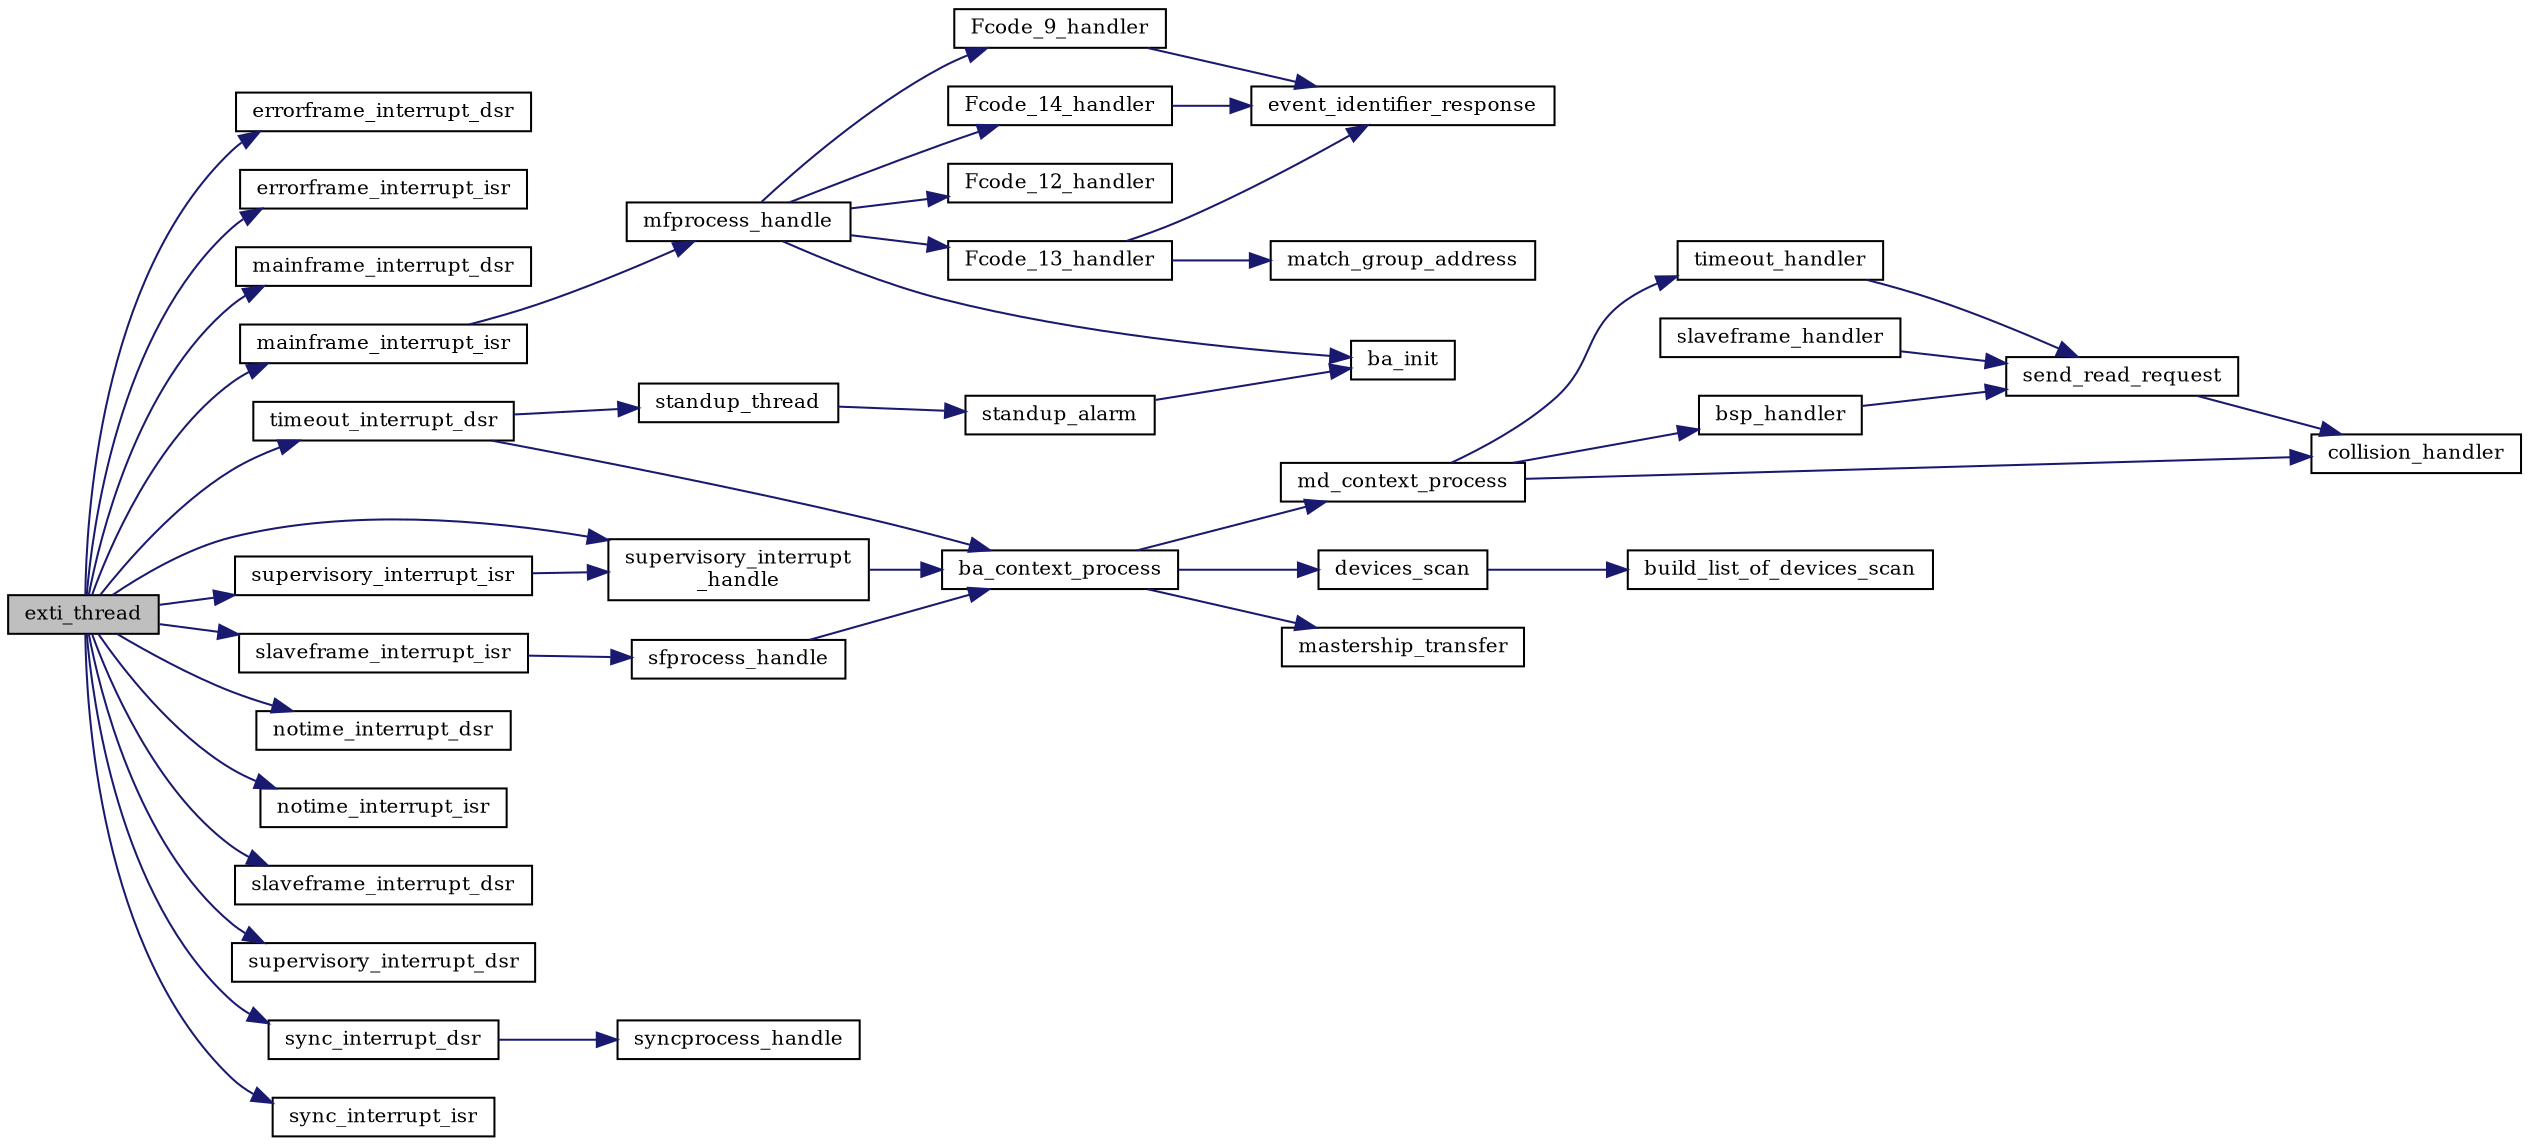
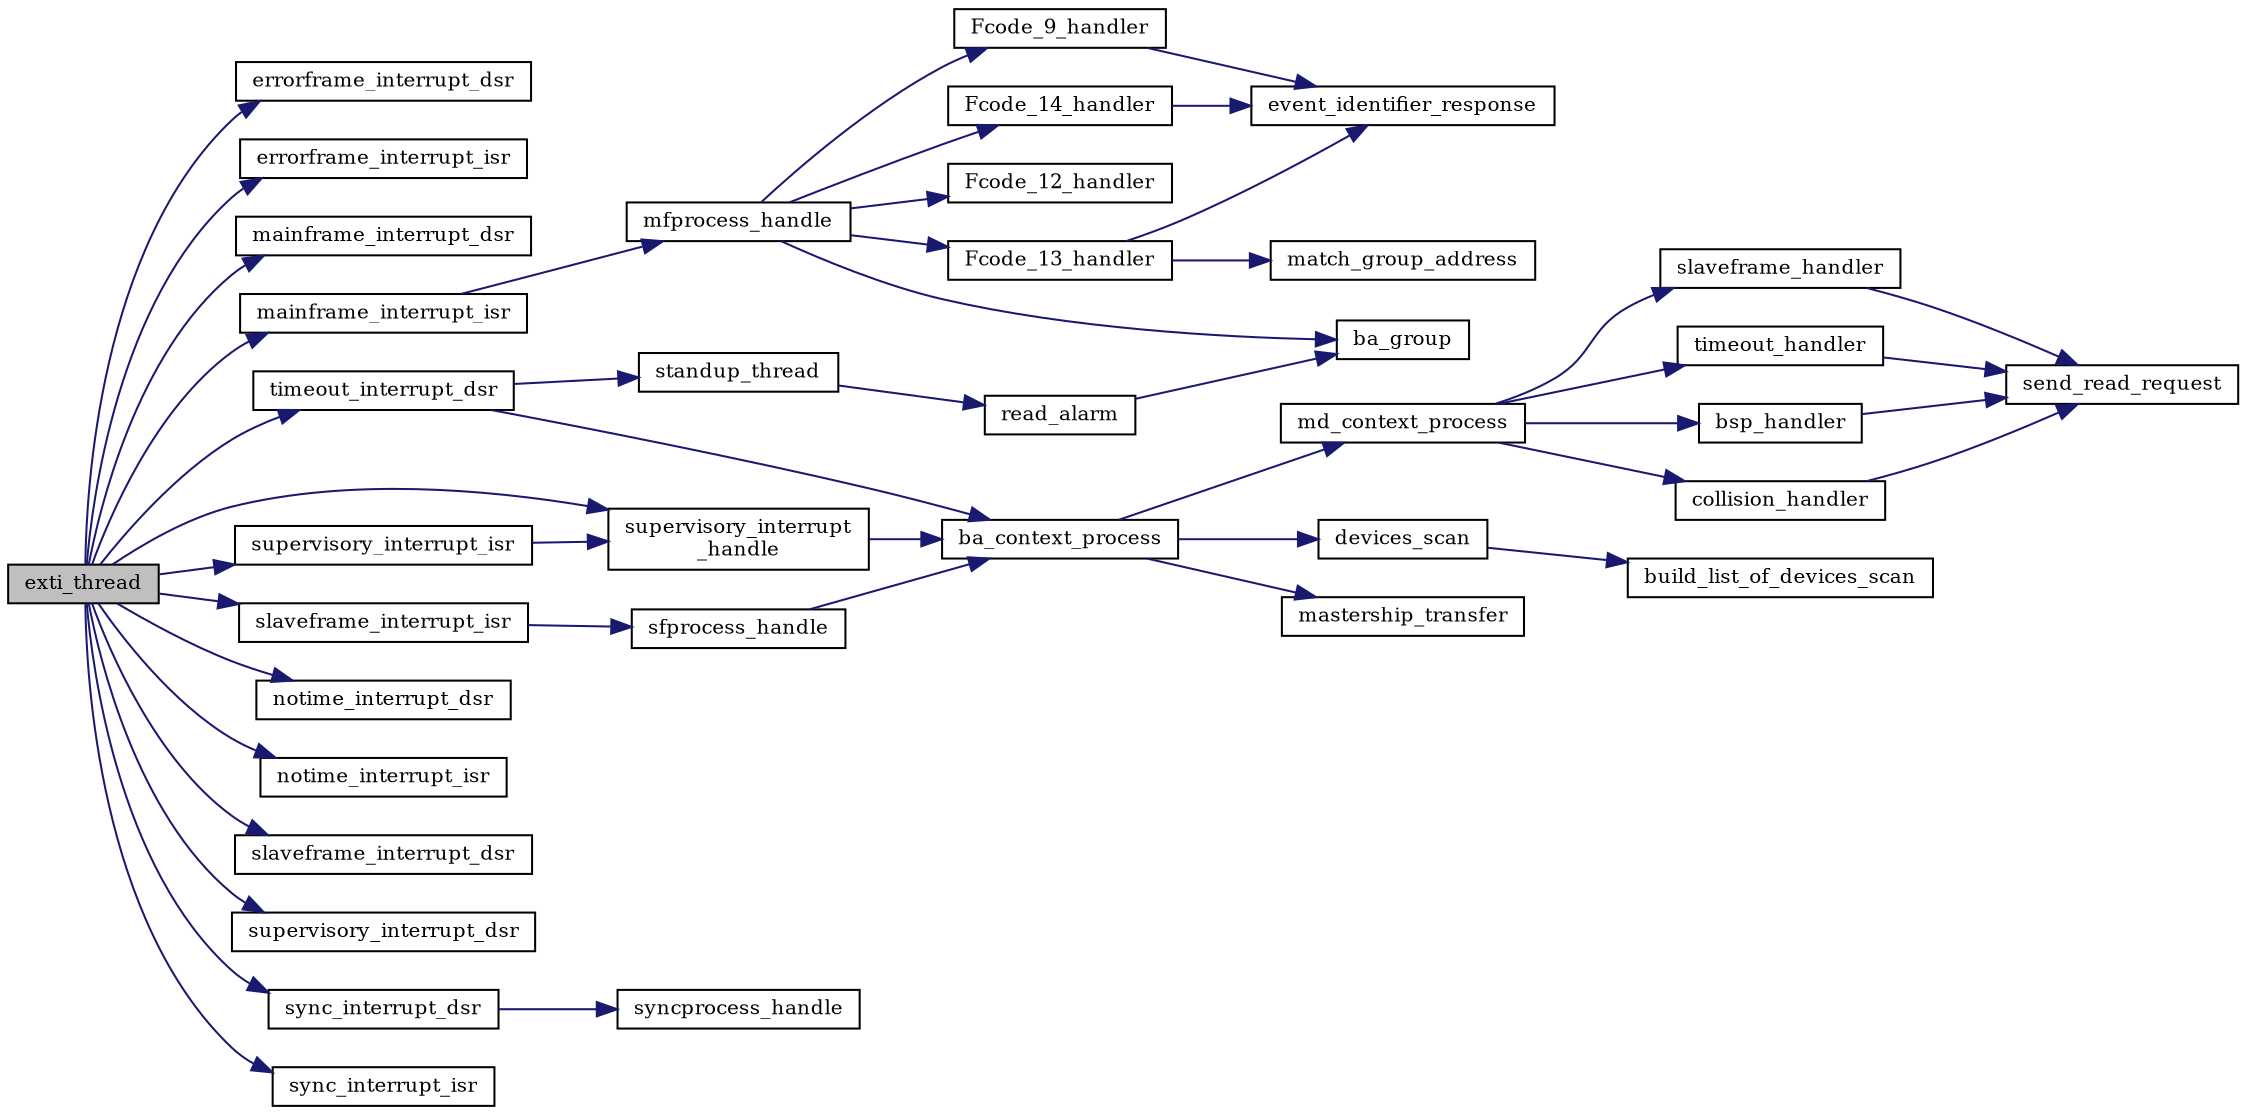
edge "md_context_process" -> "slaveframe_handler": added
node "ba_init": label "ba_init" -> "ba_group"
edge "send_read_request" -> "collision_handler": reversed
node "standup_alarm": label "standup_alarm" -> "read_alarm"
